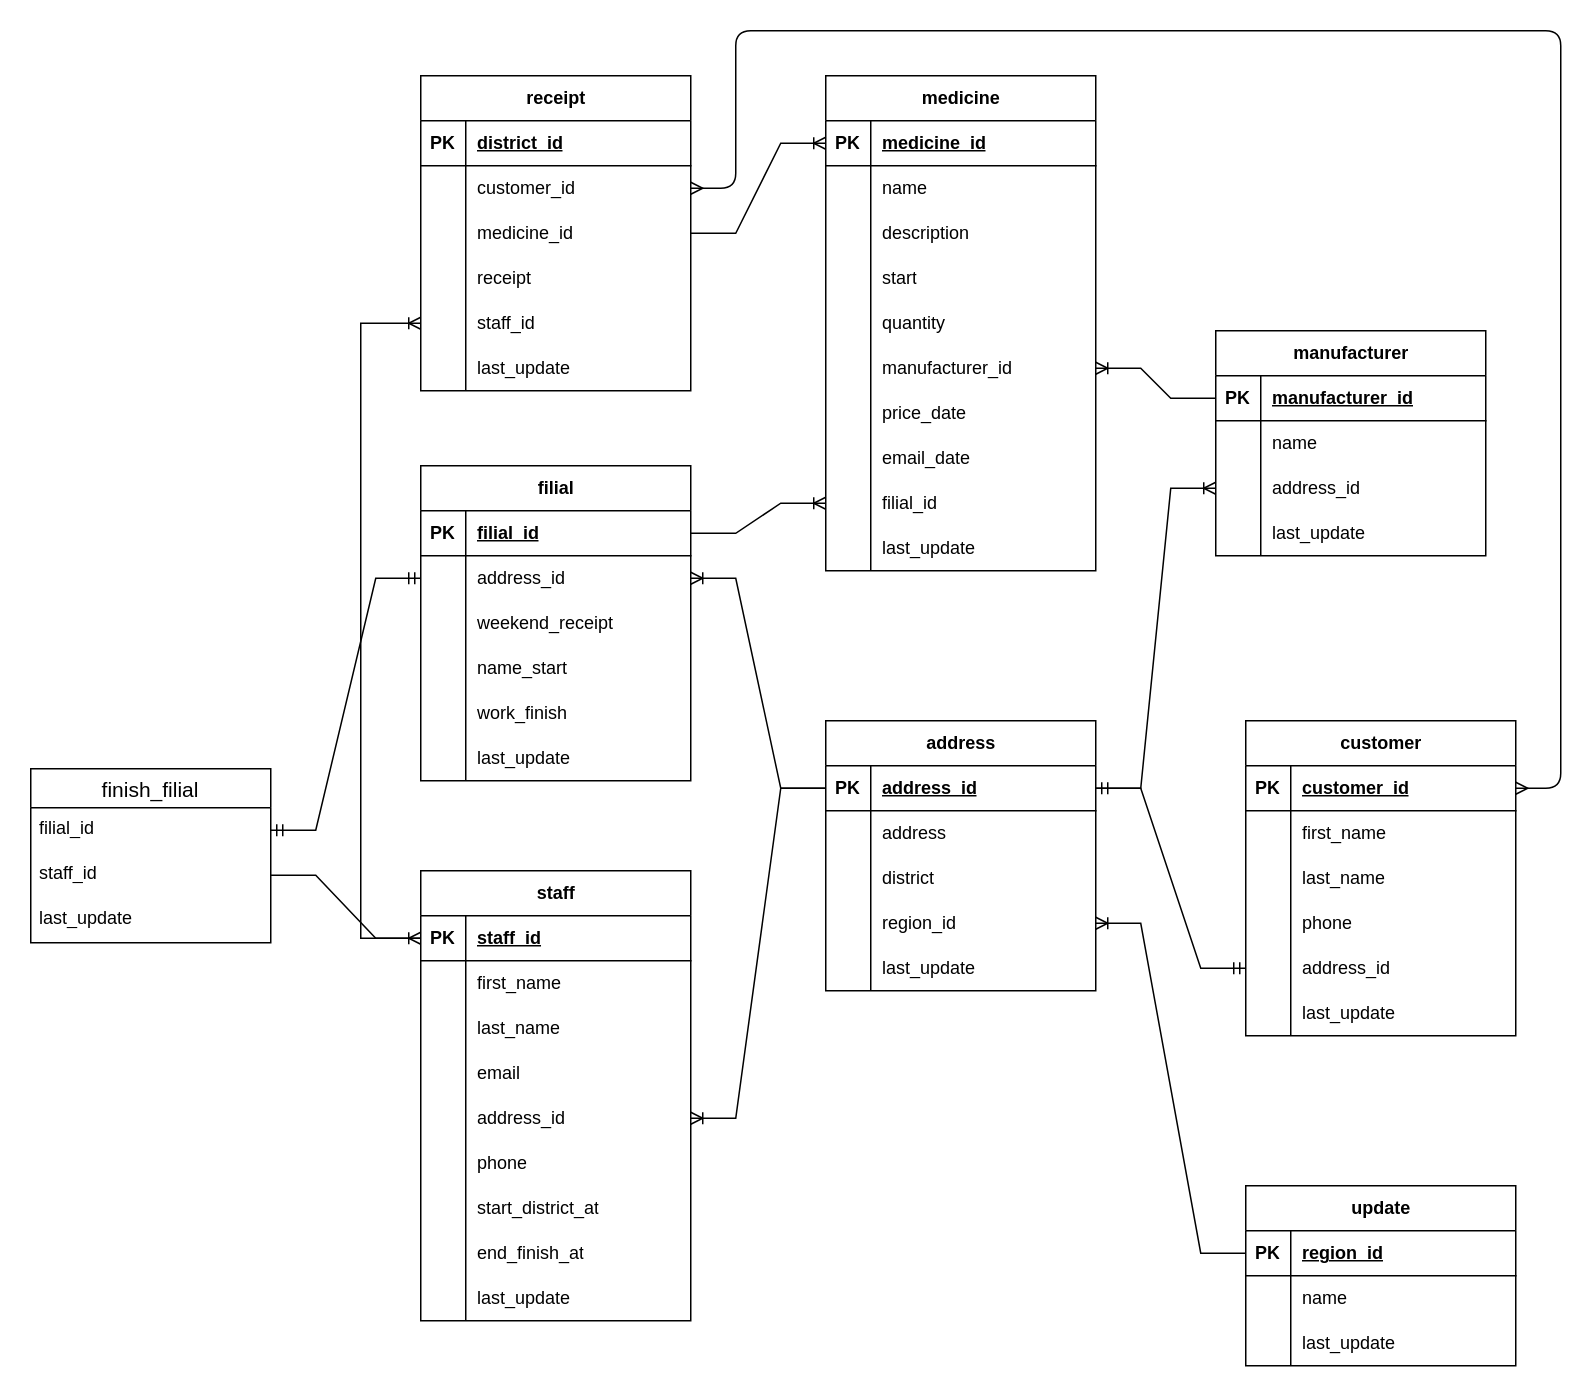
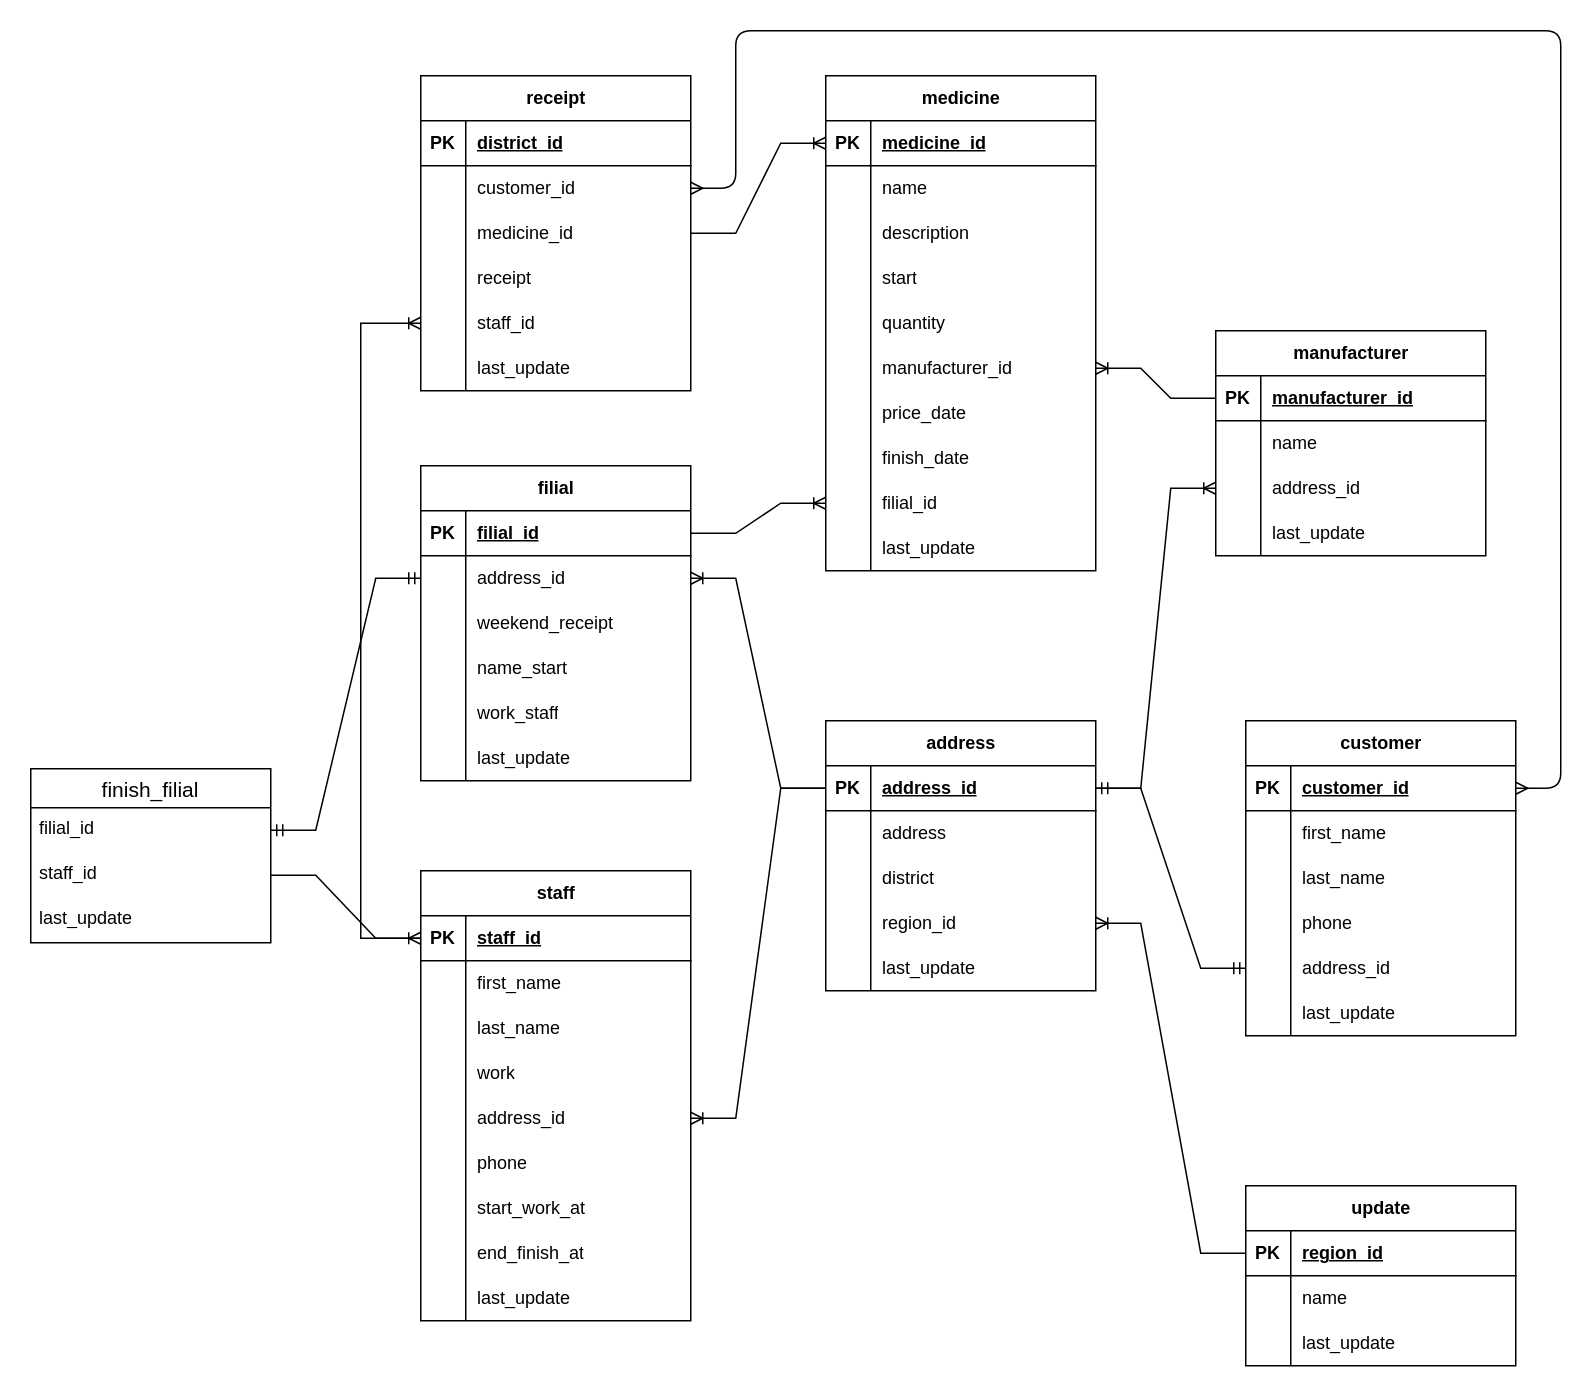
node "email_date": label "email_date" -> "finish_date"
node "work_finish": label "work_finish" -> "work_staff"
node "email": label "email" -> "work"
node "start_district_at": label "start_district_at" -> "start_work_at"
